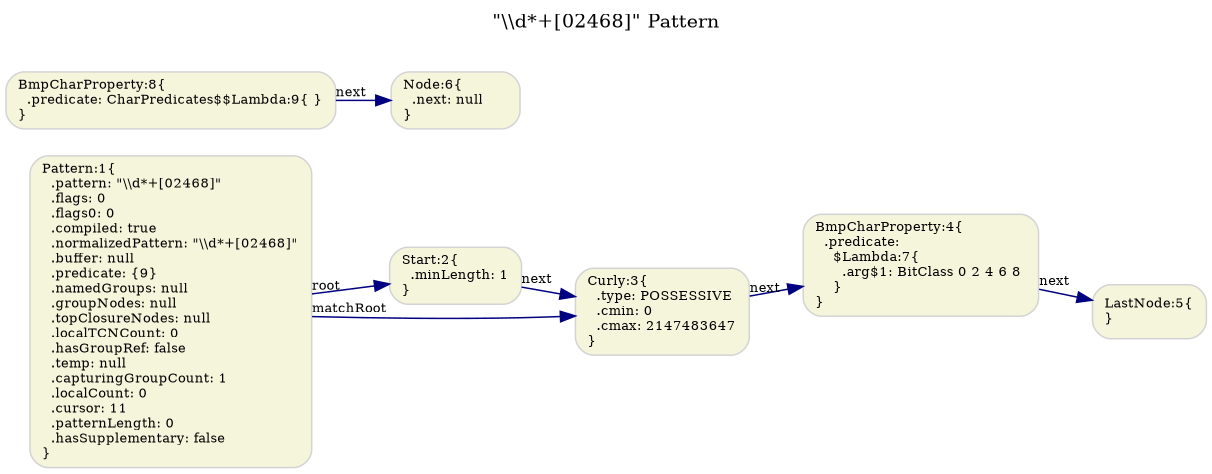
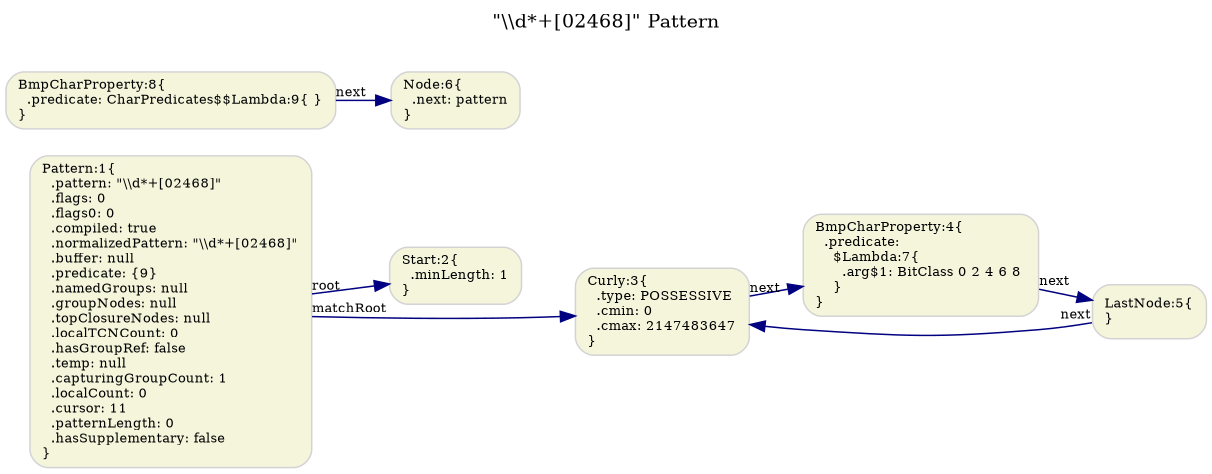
node "Node:6{ .next: null }": label "Node:6{ .next: null }" -> "Node:6{ .next: pattern }"
edge "Start:2{ .minLength: 1 }" -> "Curly:3{ .type: POSSESSIVE .cmin: 0 .cmax: 2147483647 }": now "LastNode:5{ }" -> "Curly:3{ .type: POSSESSIVE .cmin: 0 .cmax: 2147483647 }"
